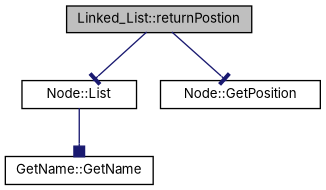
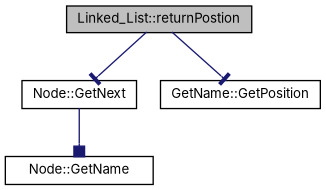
node "Node::List": label "Node::List" -> "Node::GetNext"
node "Node::GetPosition": label "Node::GetPosition" -> "GetName::GetPosition"
node "GetName::GetName": label "GetName::GetName" -> "Node::GetName"
